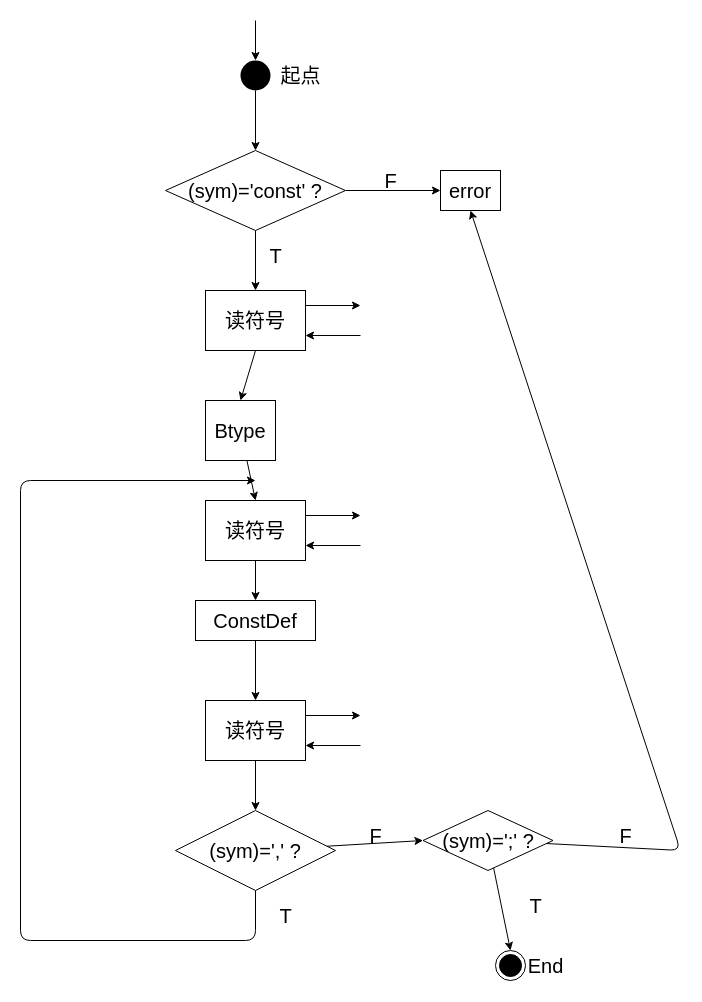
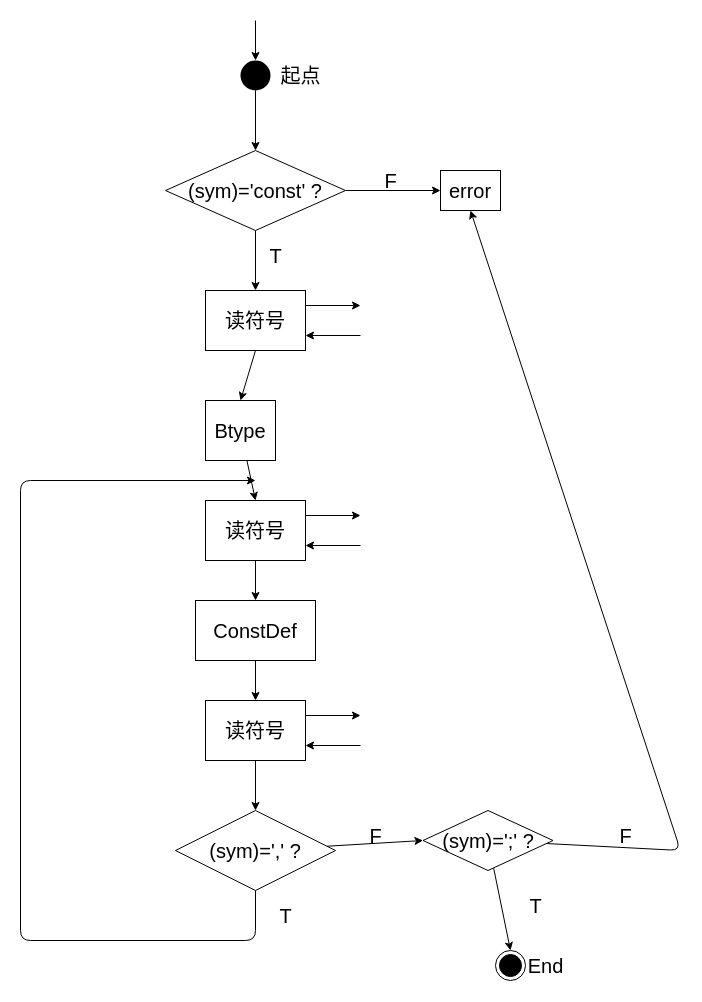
node "ConstDef": size 120x40 -> 120x60
